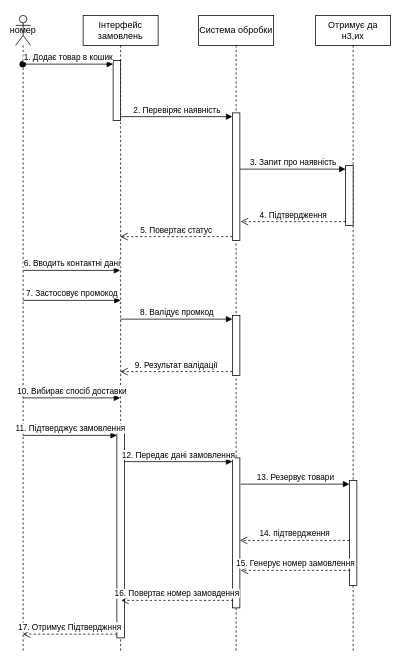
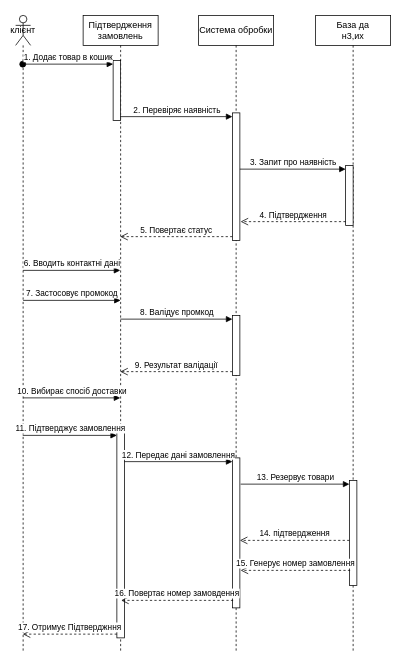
node "номер": label "номер" -> "клієнт"
node "Інтерфейс замовлень": label "Інтерфейс замовлень" -> "Підтвердження замовлень"
node "Отримує да н3,их": label "Отримує да н3,их" -> "База да н3,их"
